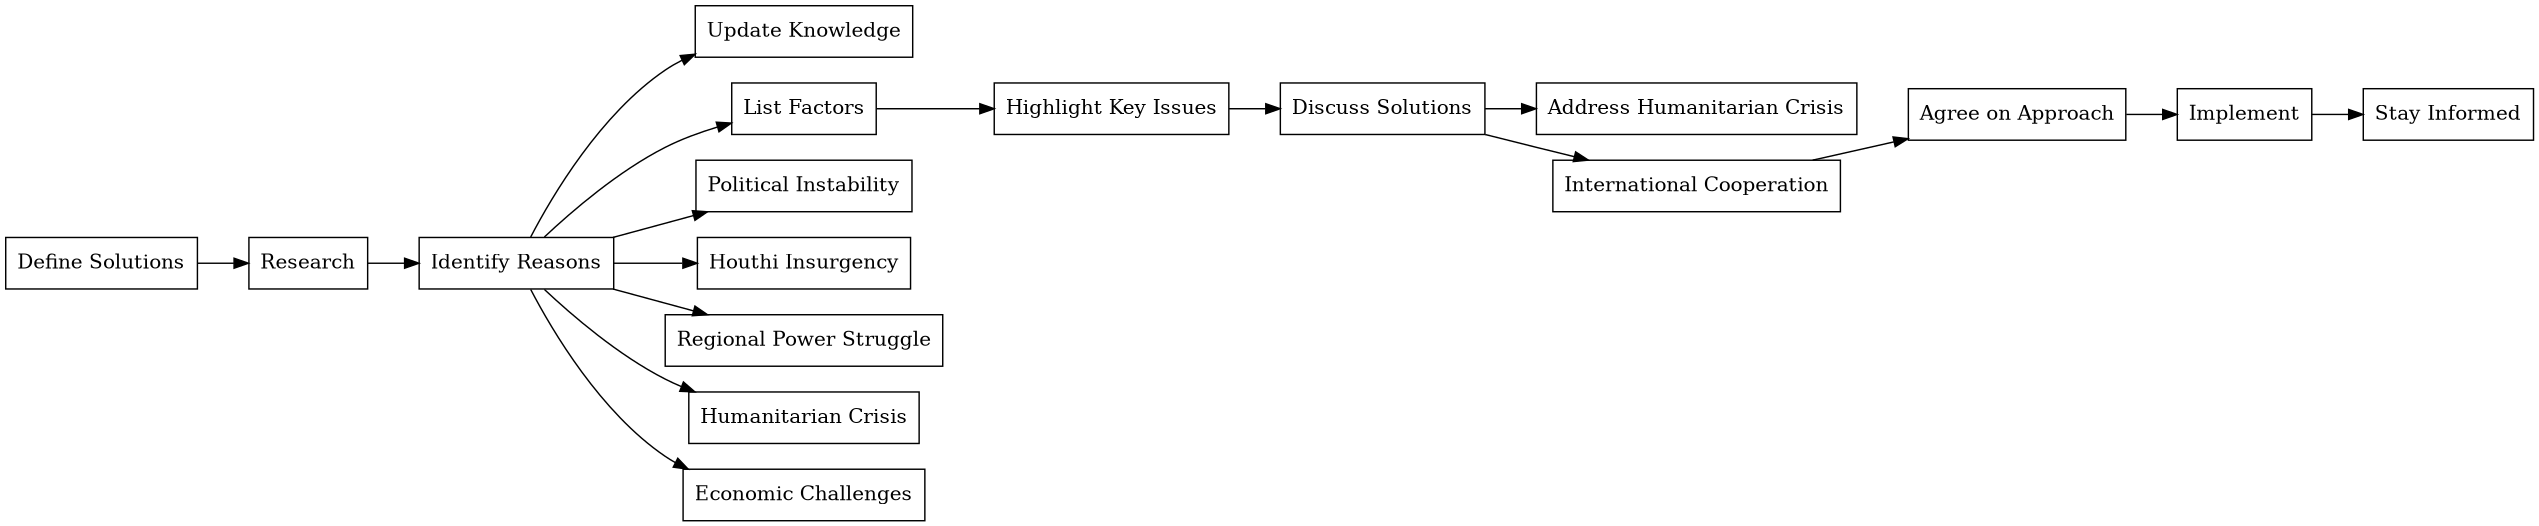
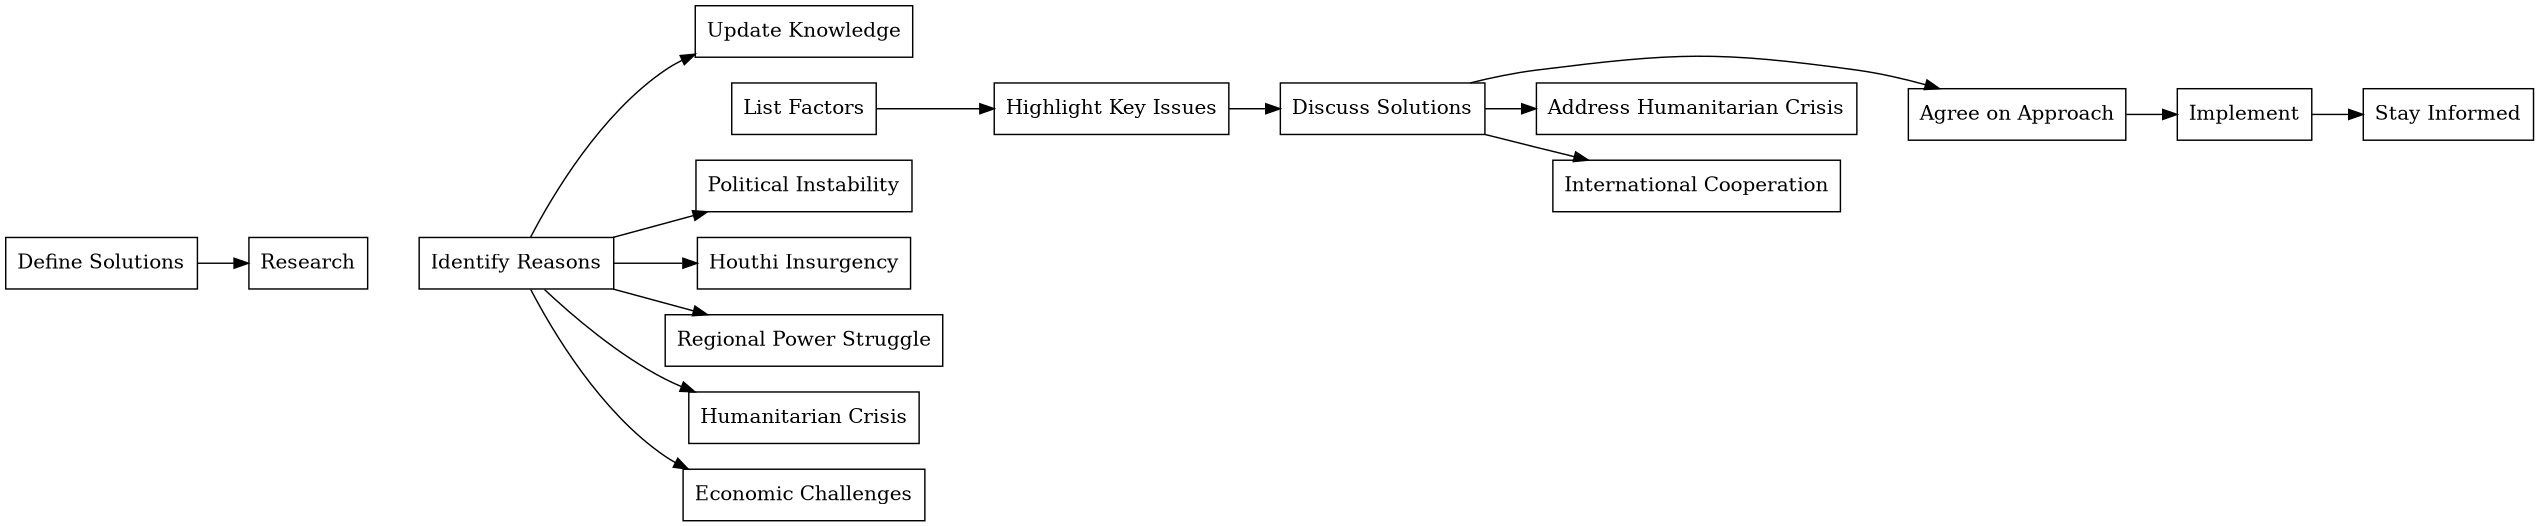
edge "International Cooperation" -> "Agree on Approach": now "Discuss Solutions" -> "Agree on Approach"
edge "Identify Reasons" -> "List Factors": removed
edge "Research" -> "Identify Reasons": removed
